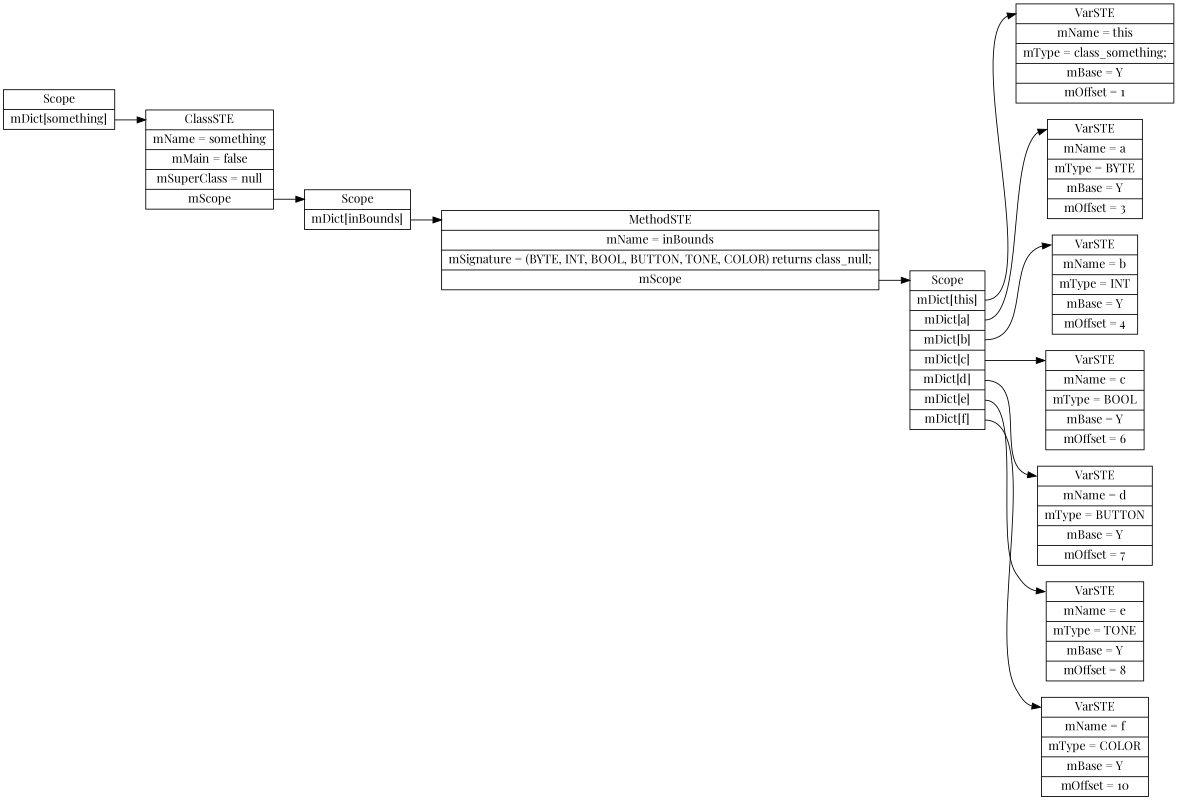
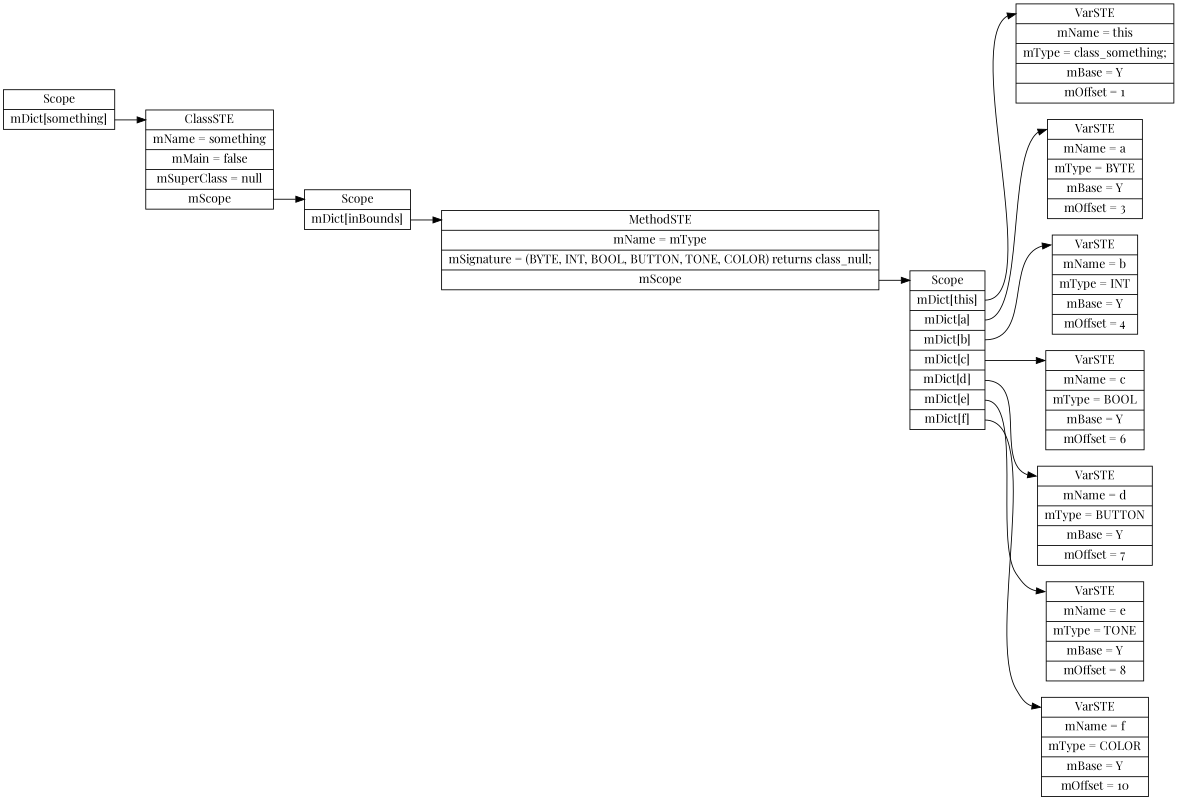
node "MethodSTE": text "mName = inBounds" -> "mName = mType"
